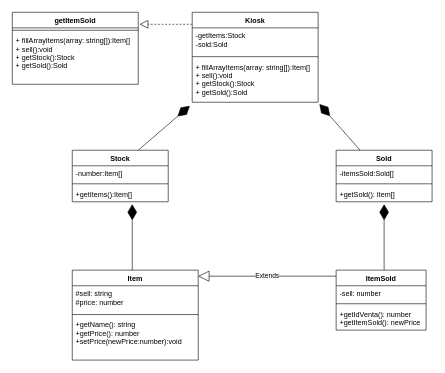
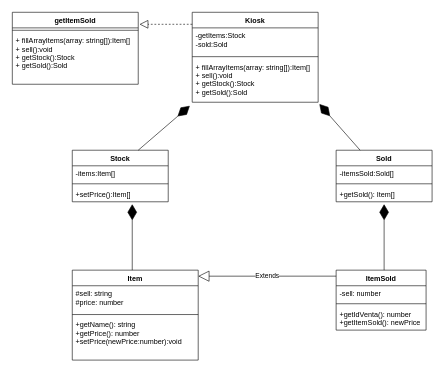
node "-number:Item[]": label "-number:Item[]" -> "-items:Item[]"
node "+getItems():Item[]": label "+getItems():Item[]" -> "+setPrice():Item[]"
